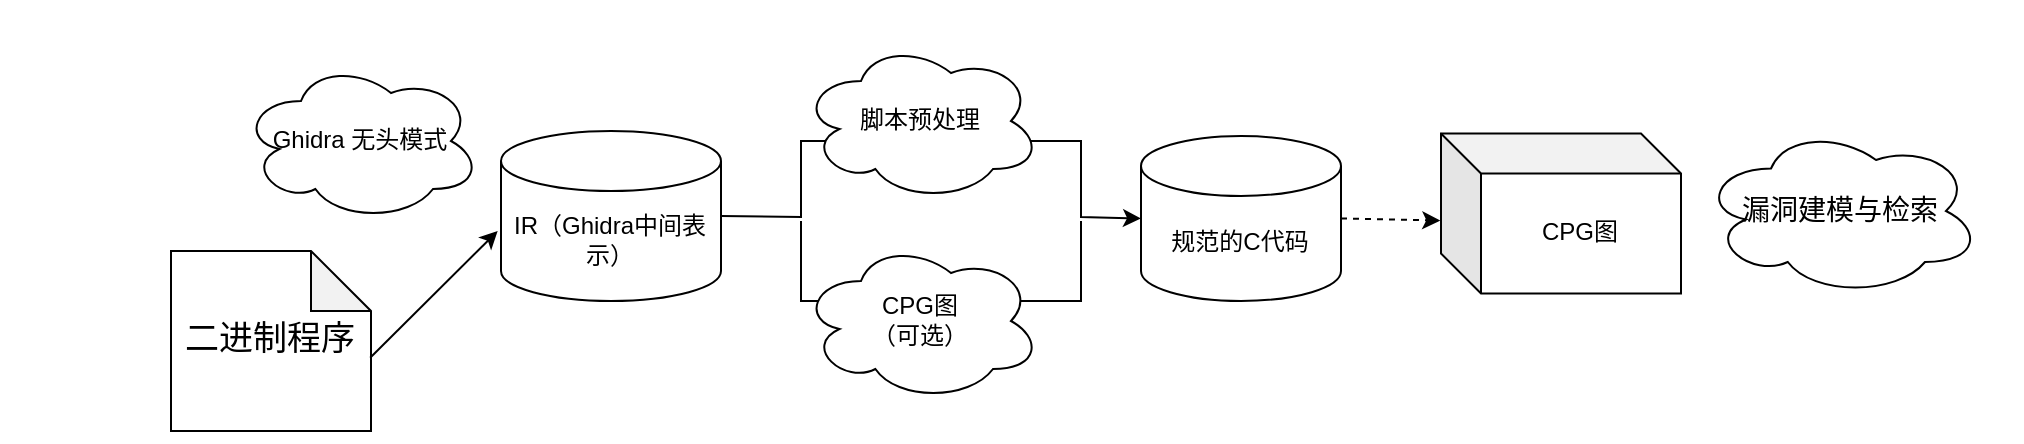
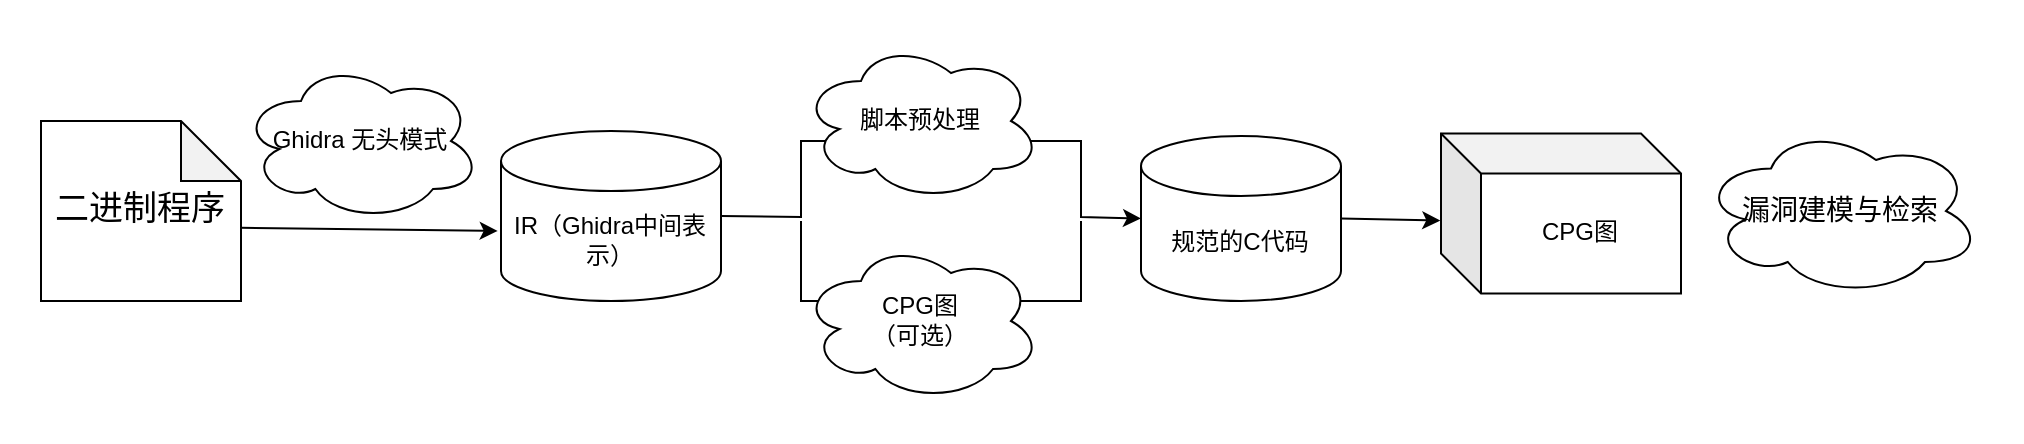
edge "规范的C代码" -> "CPG图": style dashed -> solid
node "二进制程序": moved (271, 341) -> (141, 211)
